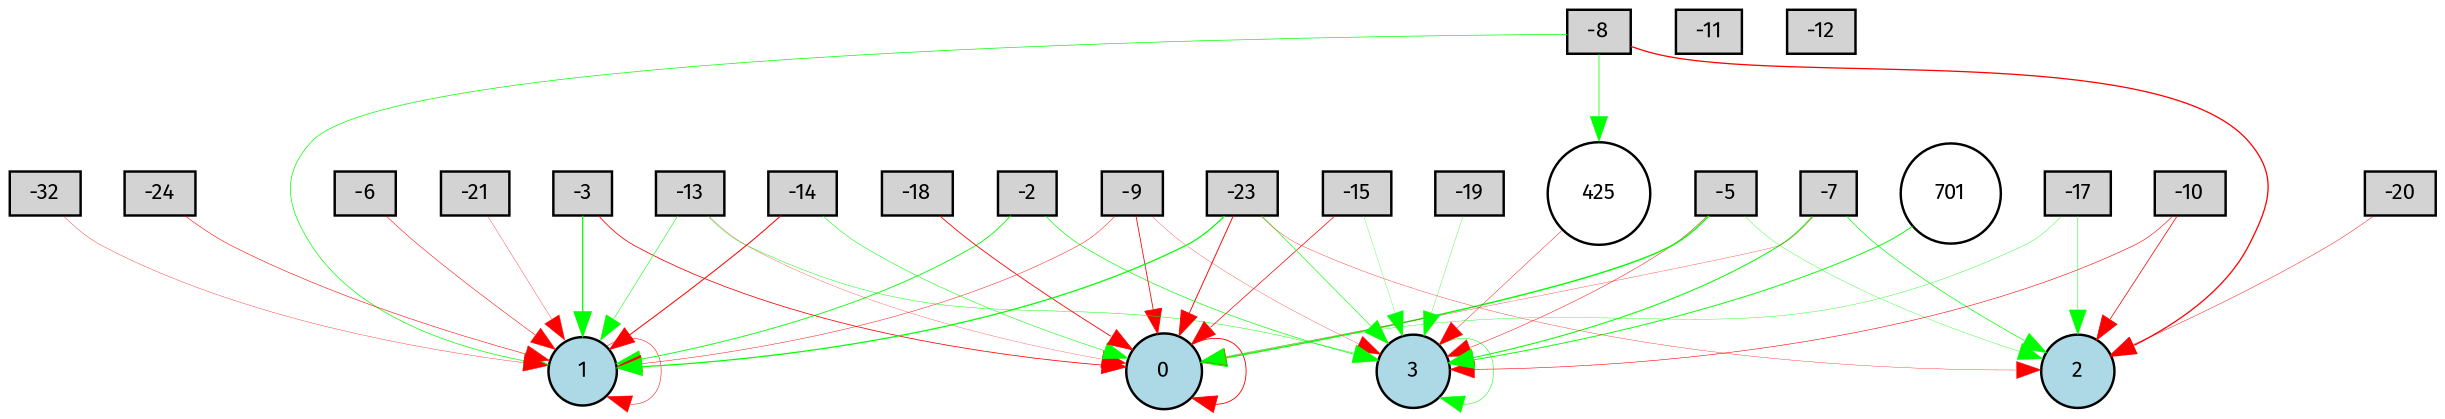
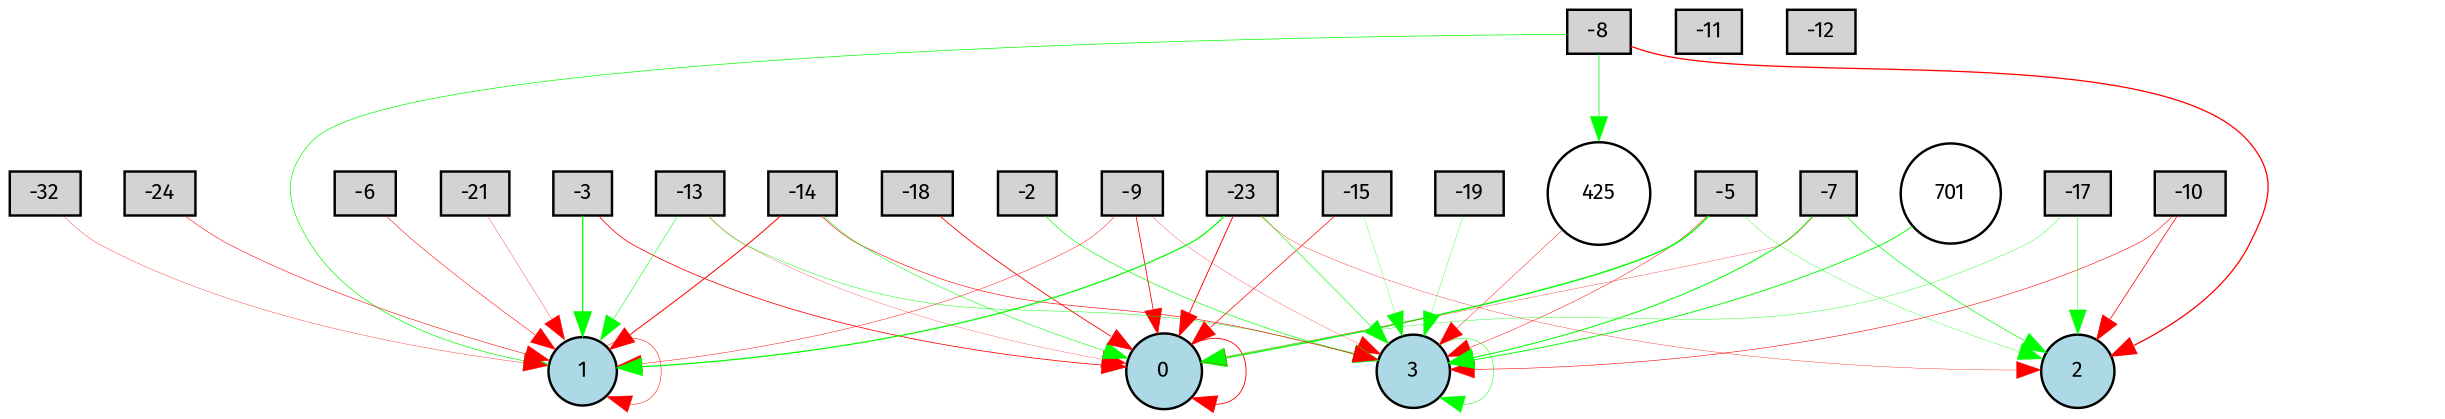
node "-20": removed
edge "-14" -> "3": added
edge "-2" -> "1": removed
